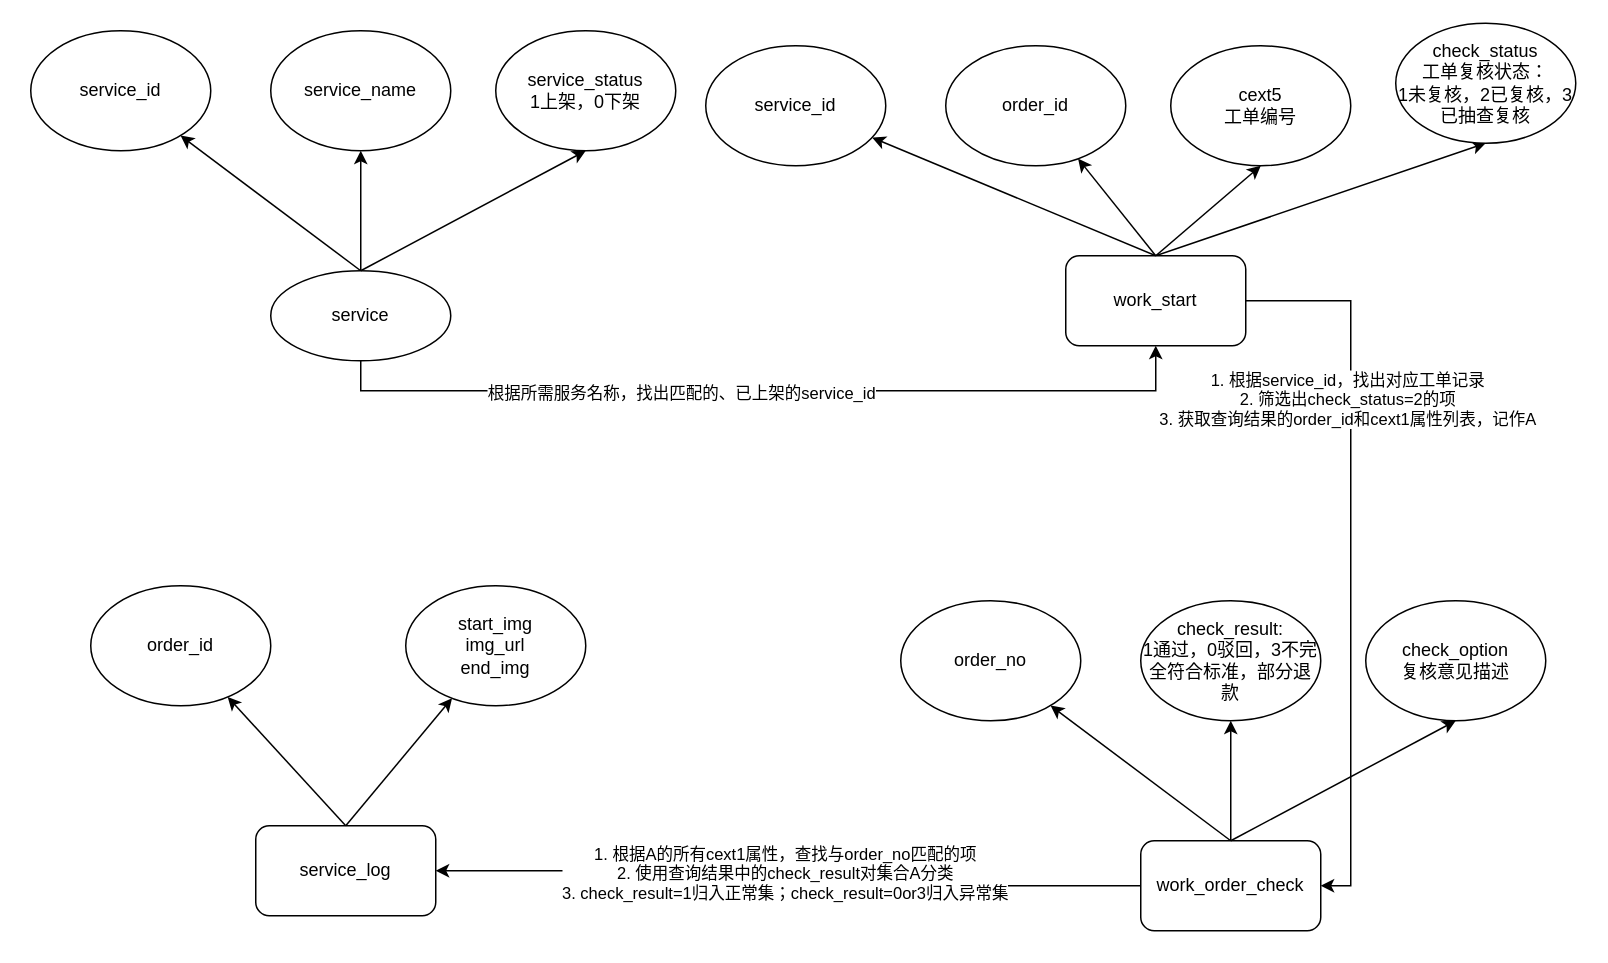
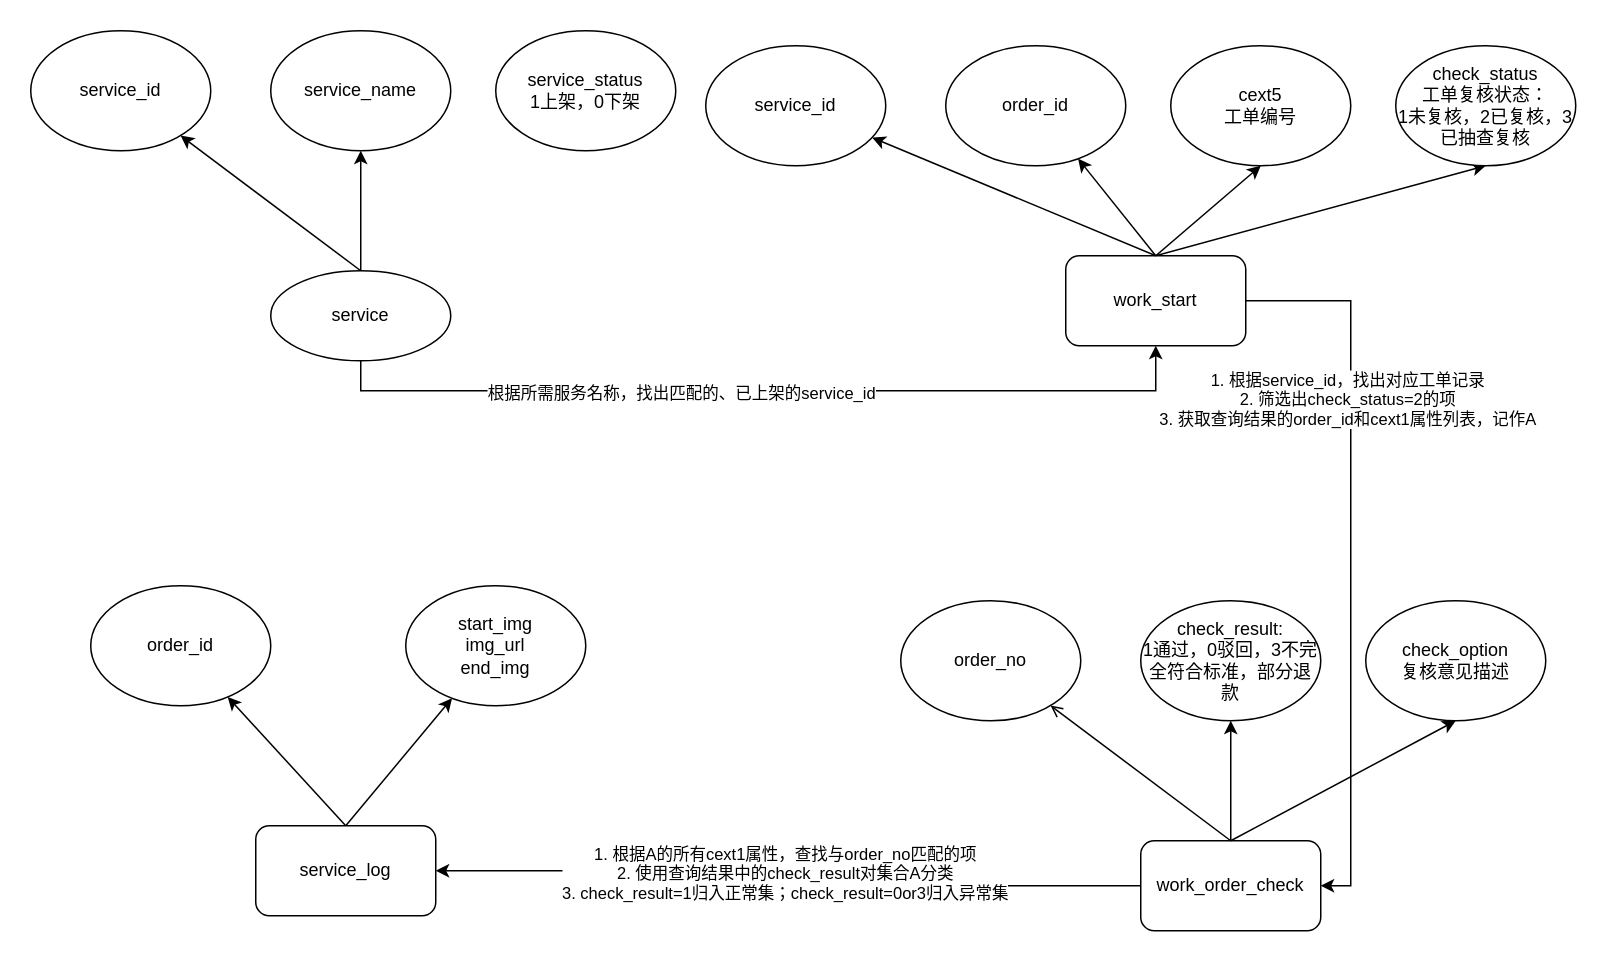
node "check_status 工单复核状态： 1未复核，2已复核，3已抽查复核": moved (1486, 83) -> (1486, 106)
edge "service" -> "service_status 1上架，0下架": removed
edge "work_order_check" -> "order_no": arrowhead classic -> open
